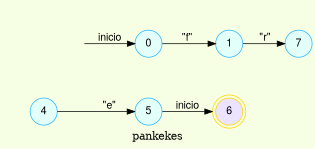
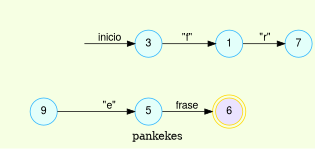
node "0": label "0" -> "3"
edge "5" -> "6": label "inicio" -> "frase"
node "4": label "4" -> "9"
